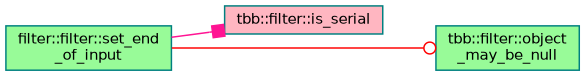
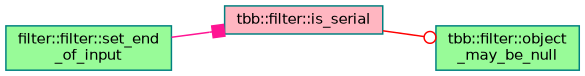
edge "filter::filter::set_end _of_input" -> "tbb::filter::object _may_be_null": now "tbb::filter::is_serial" -> "tbb::filter::object _may_be_null"
